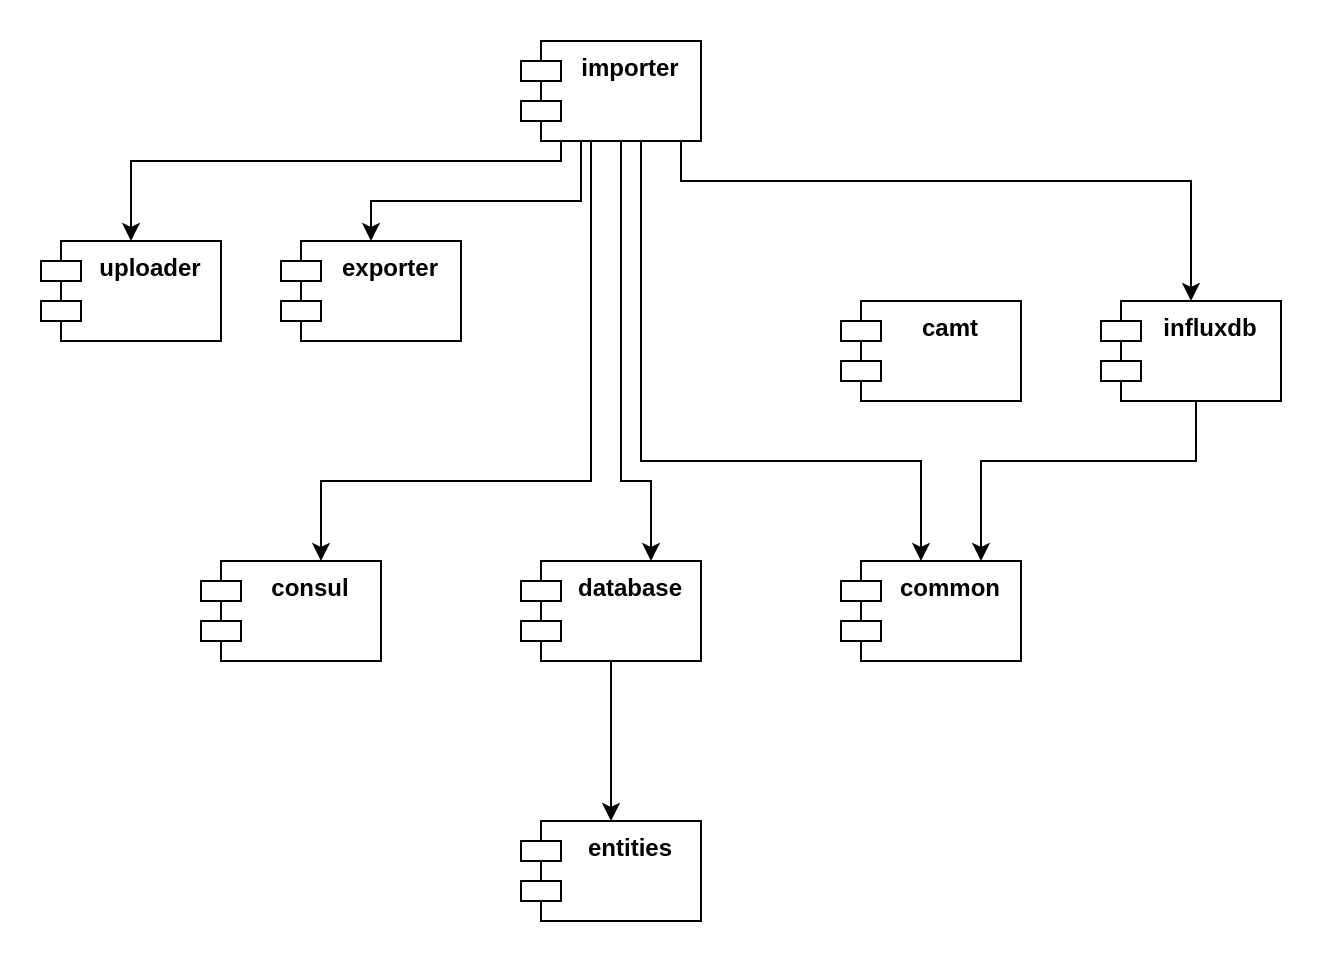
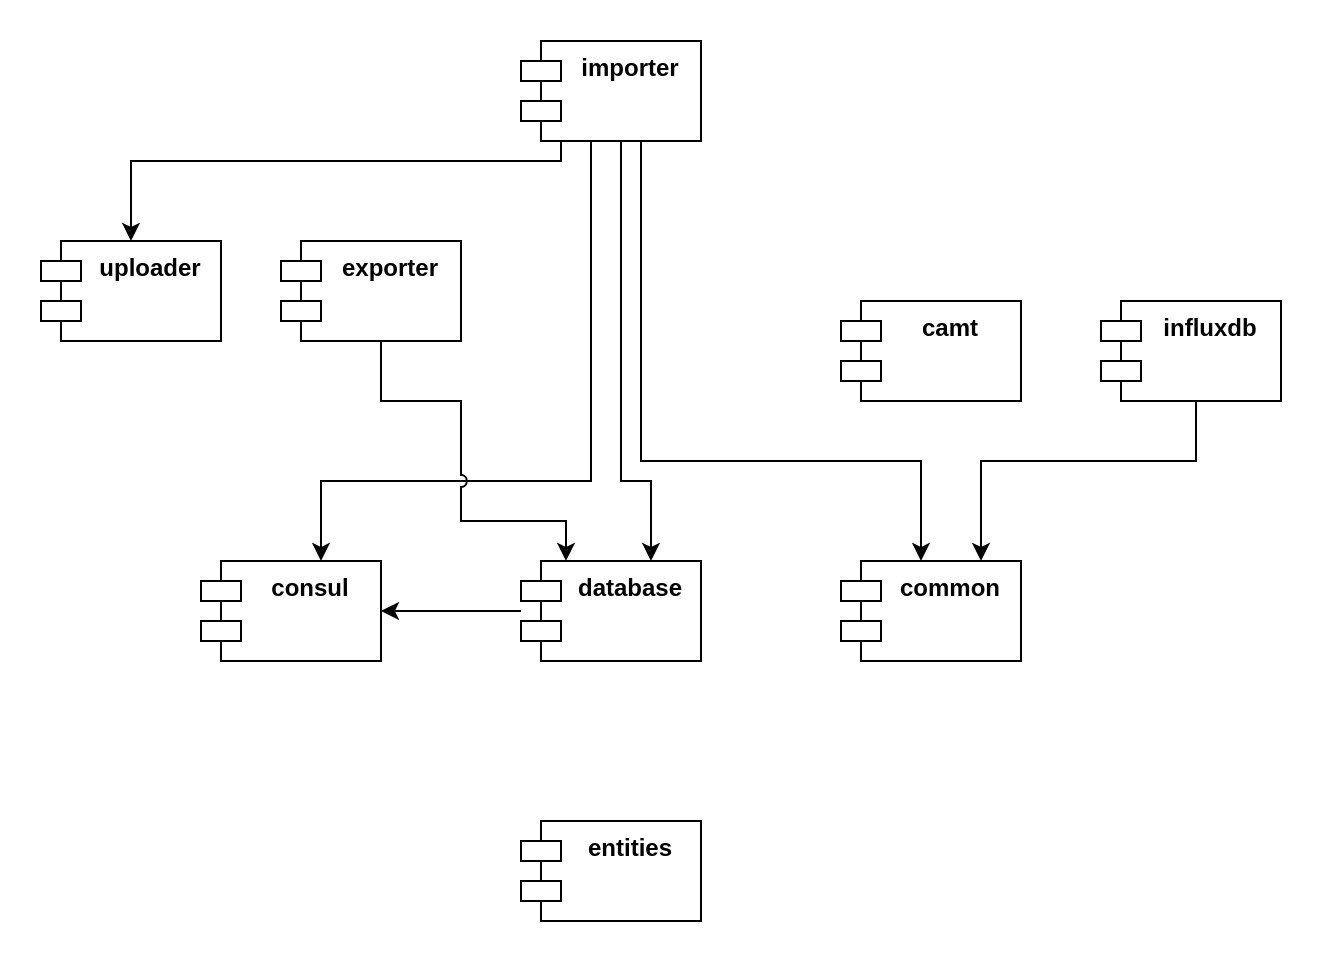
edge "importer" -> "influxdb": removed
edge "importer" -> "exporter": removed
edge "exporter" -> "database": added
edge "database" -> "entities": now "database" -> "consul"
